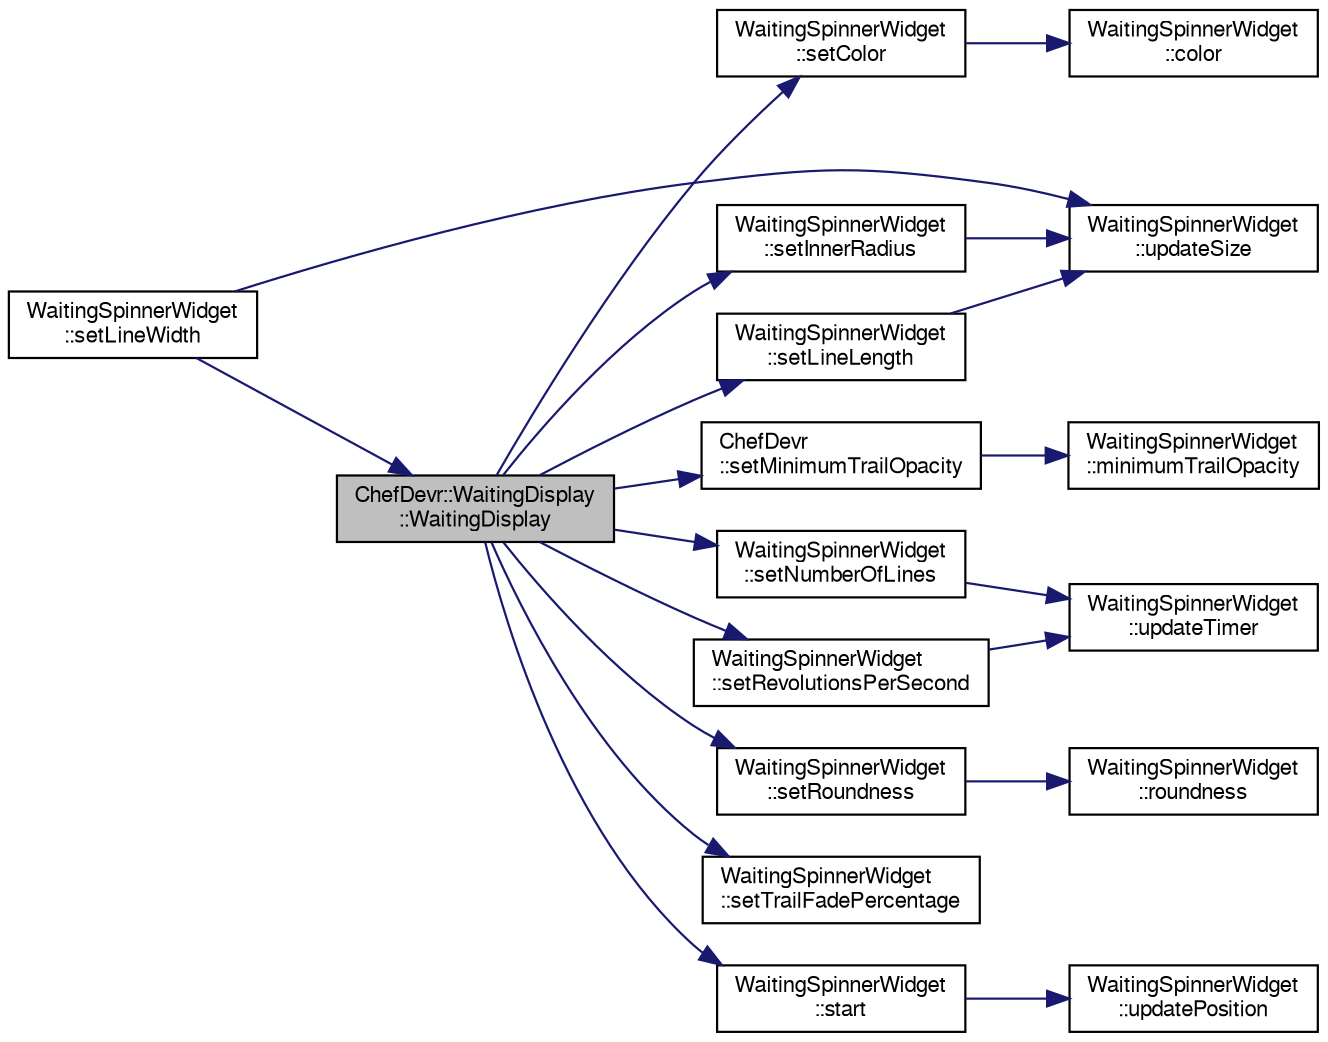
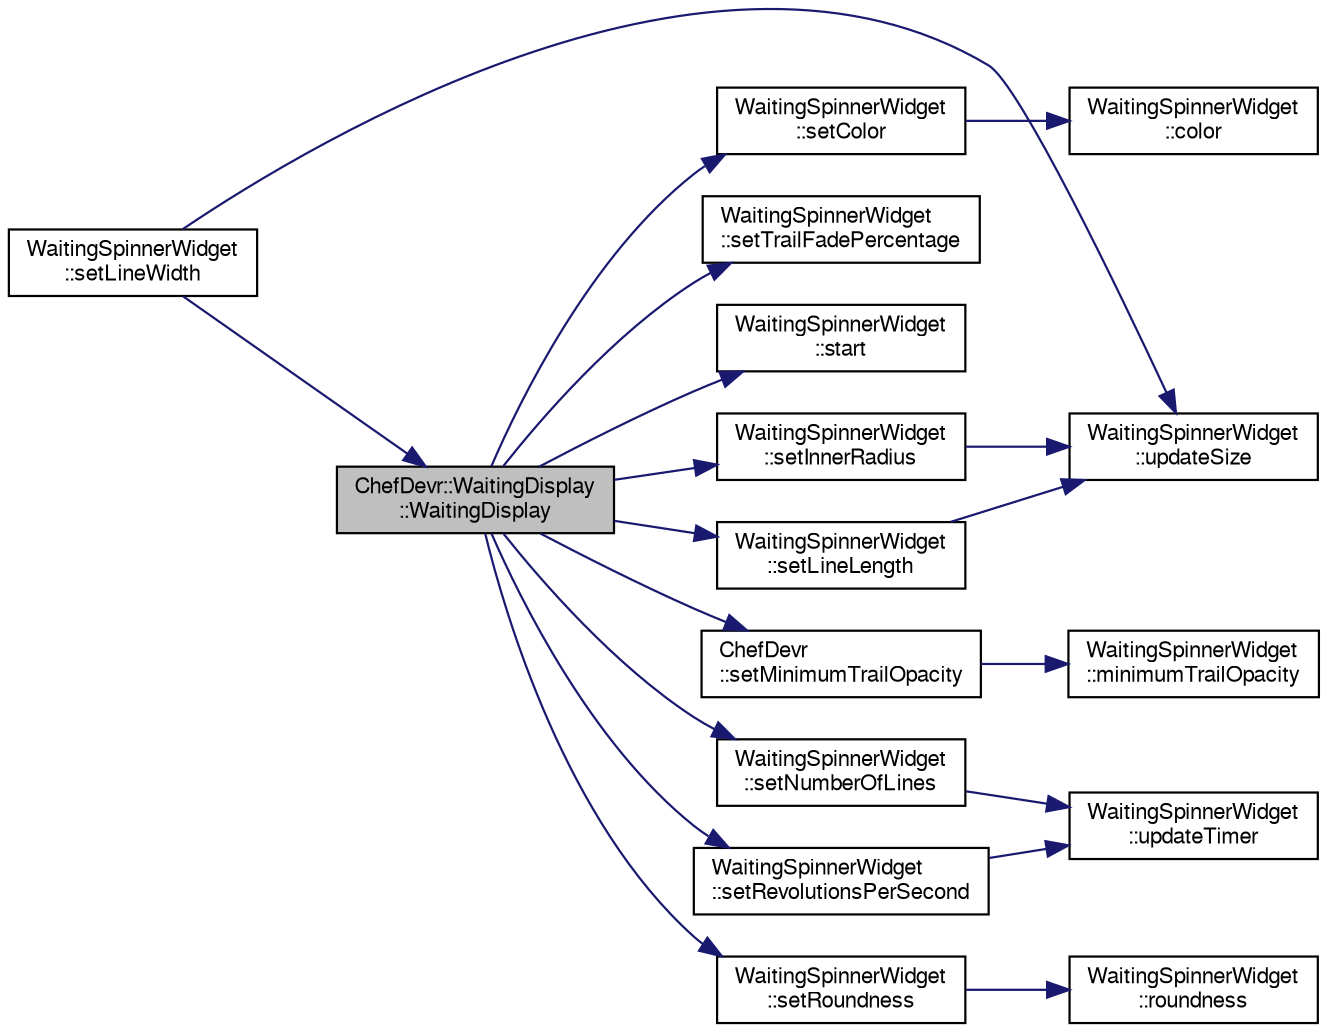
node "WaitingSpinnerWidget ::updatePosition": removed
